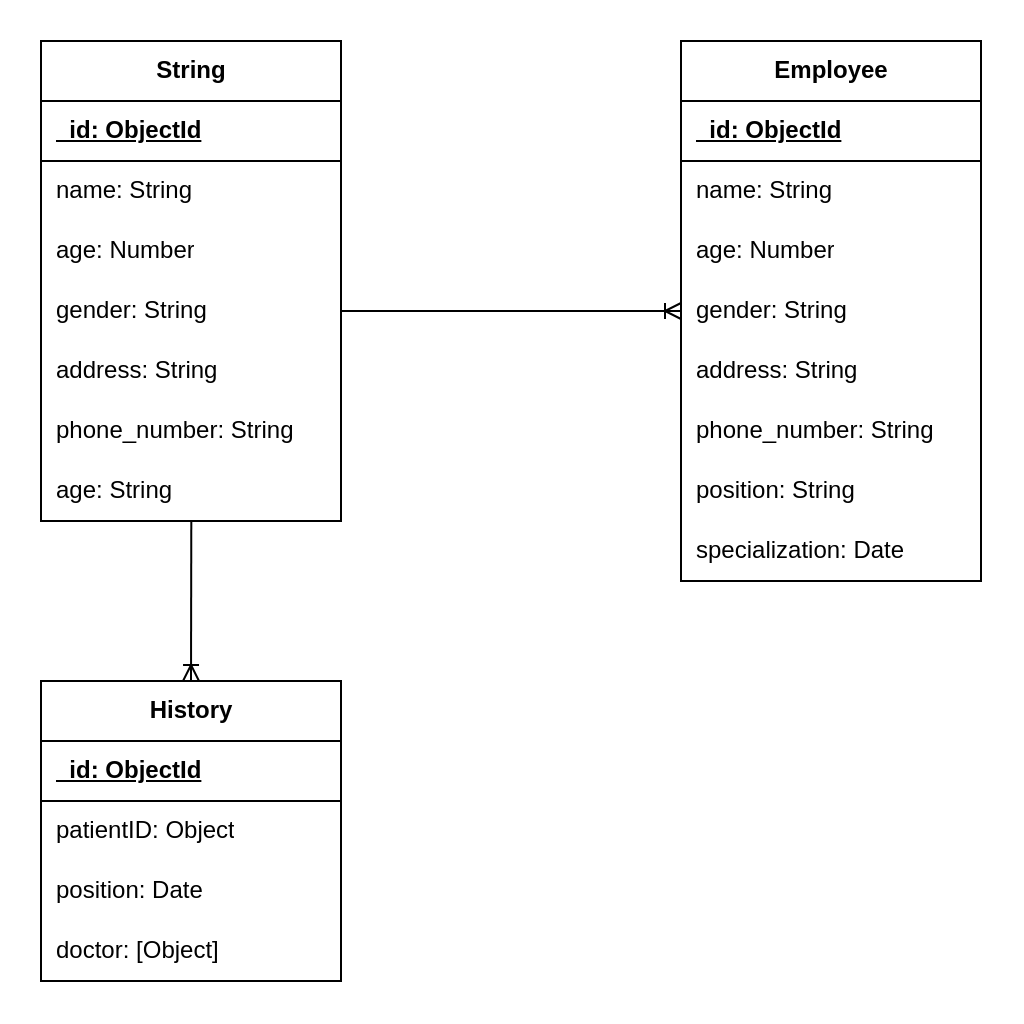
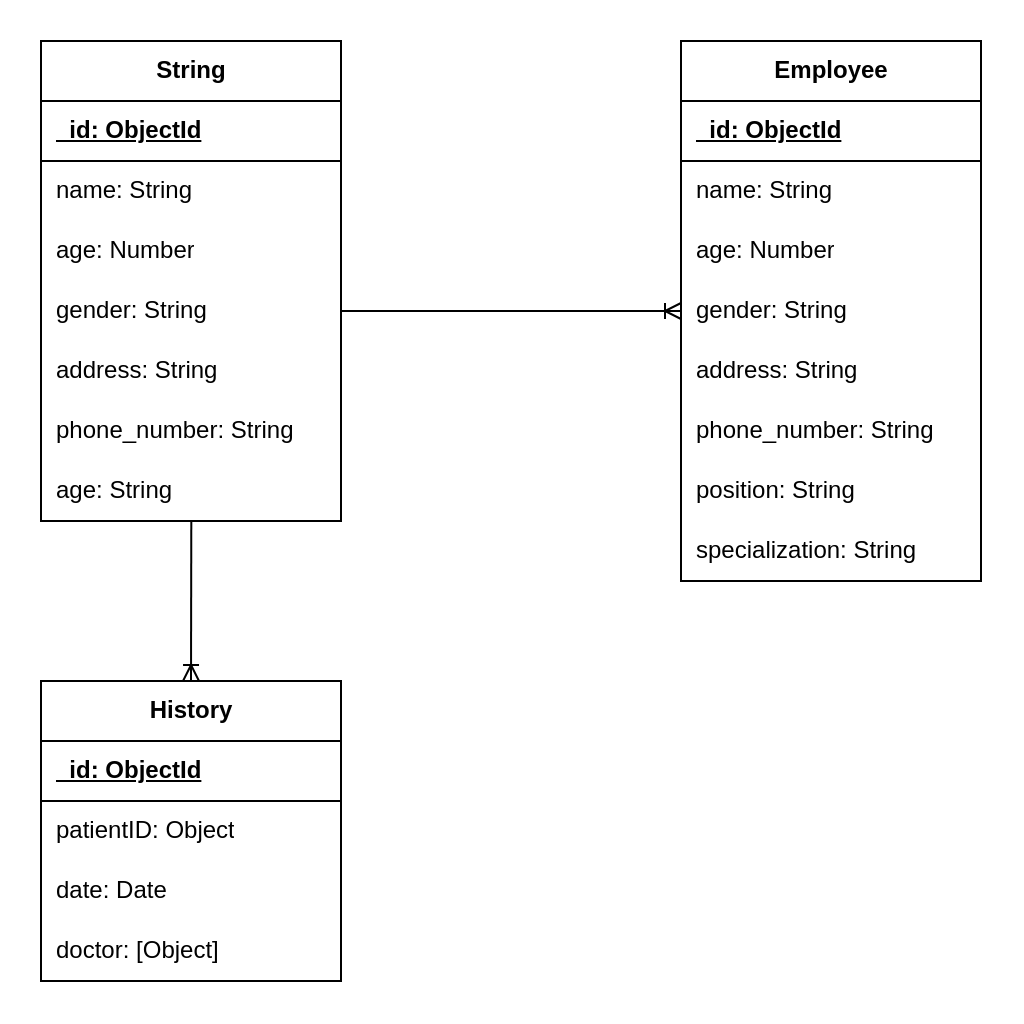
node "specialization: Date": label "specialization: Date" -> "specialization: String"
node "position: Date": label "position: Date" -> "date: Date"
